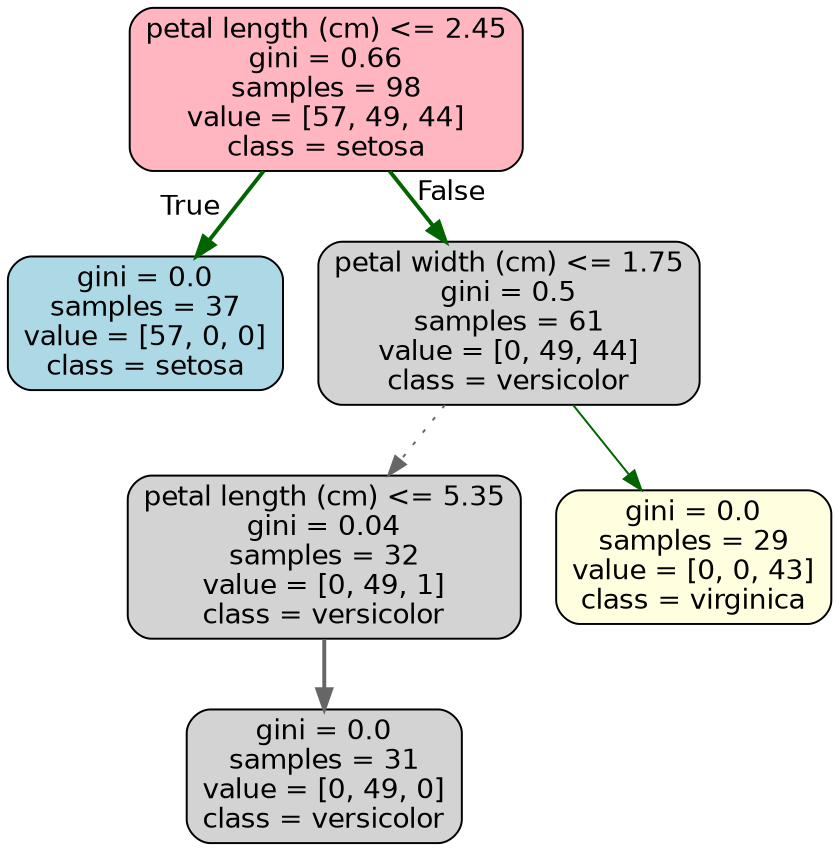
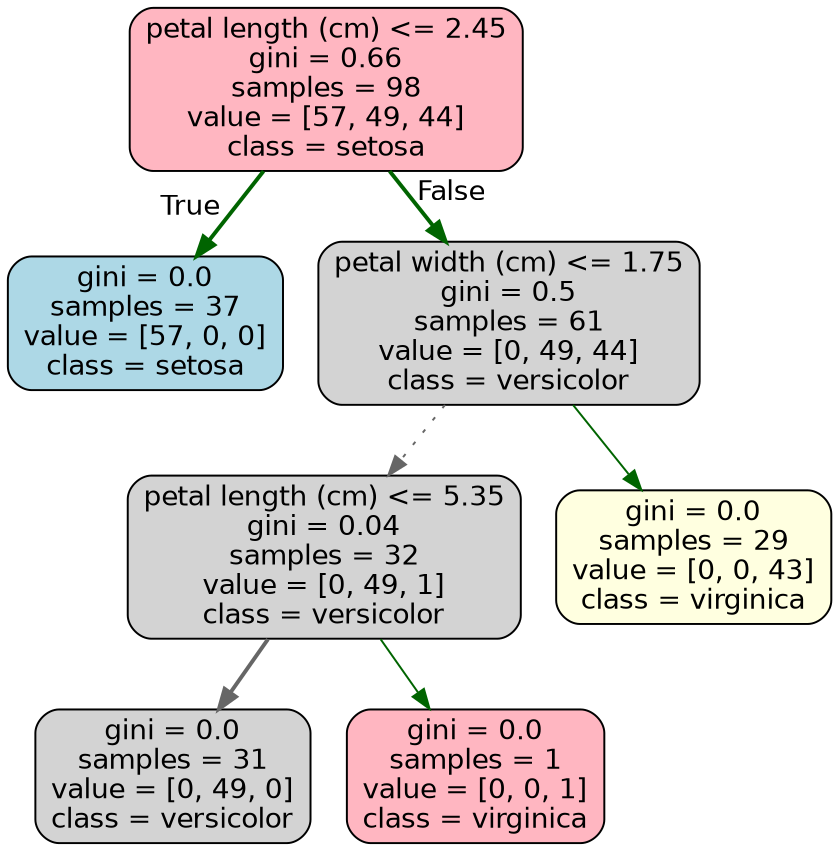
node "gini = 0.0 samples = 1 value = [0, 0, 1] class = virginica": added
